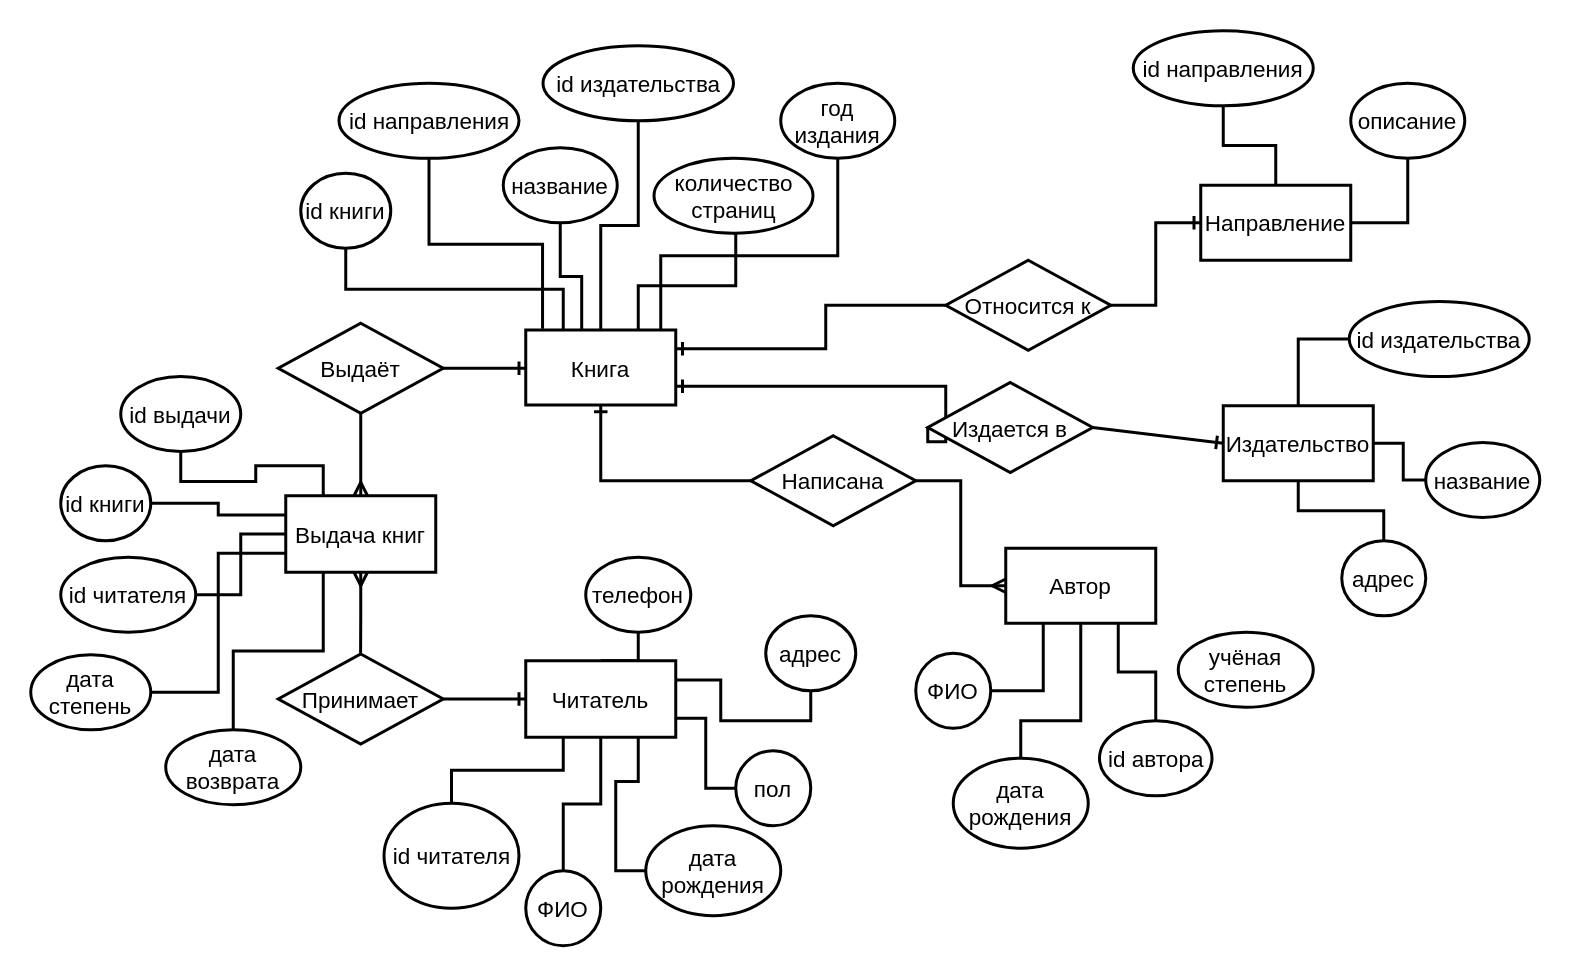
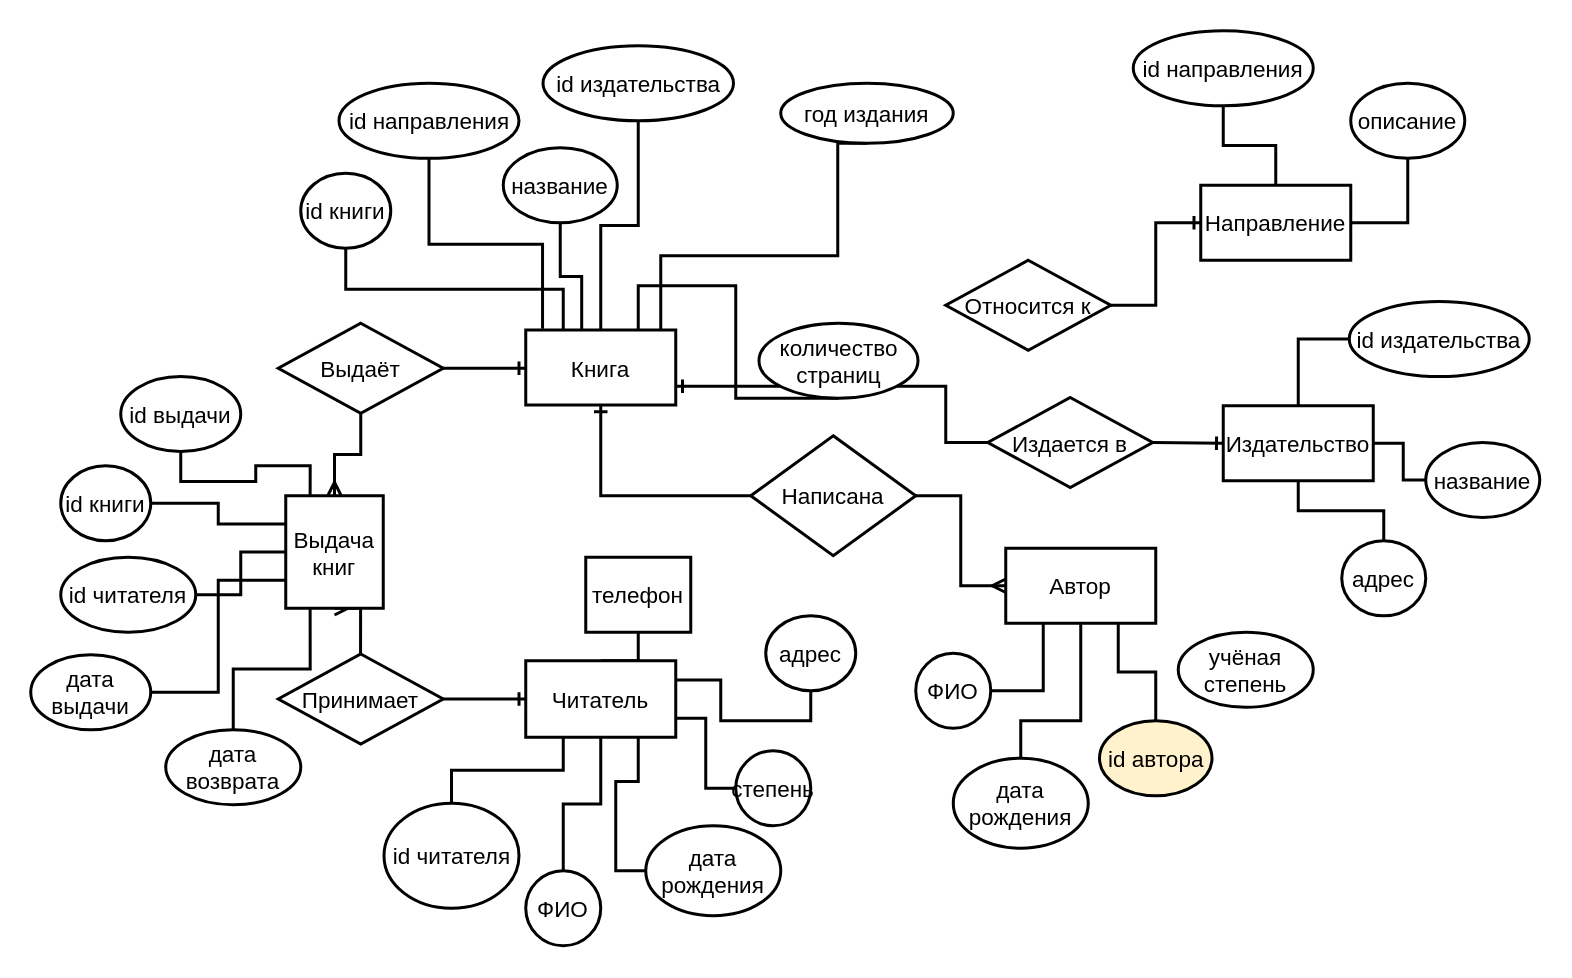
node "год издания": size 114x75 -> 173x60
node "количество страниц": moved (734, 196) -> (839, 361)
edge "Относится к" -> "Книга": removed
node "Издается в": moved (1010, 428) -> (1070, 443)
node "Написана": size 165x90 -> 165x120
node "Выдача книг": size 150x77 -> 98x113
node "телефон": shape ellipse -> rectangle
node "дата степень": label "дата степень" -> "дата выдачи"
node "id автора": fillcolor #ffffff -> #fff2cc
node "пол": label "пол" -> "степень"
